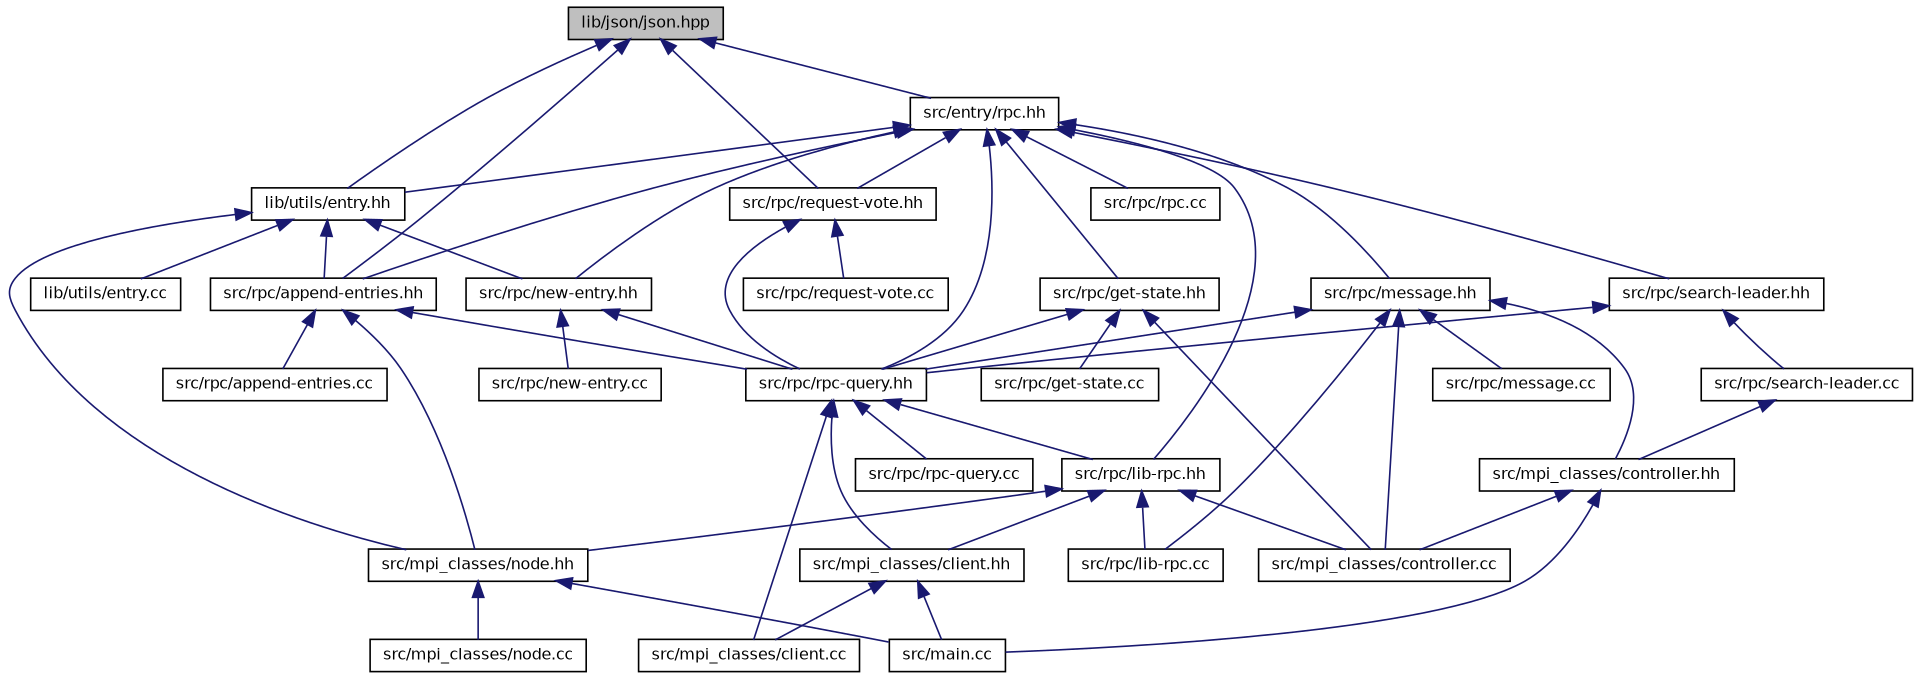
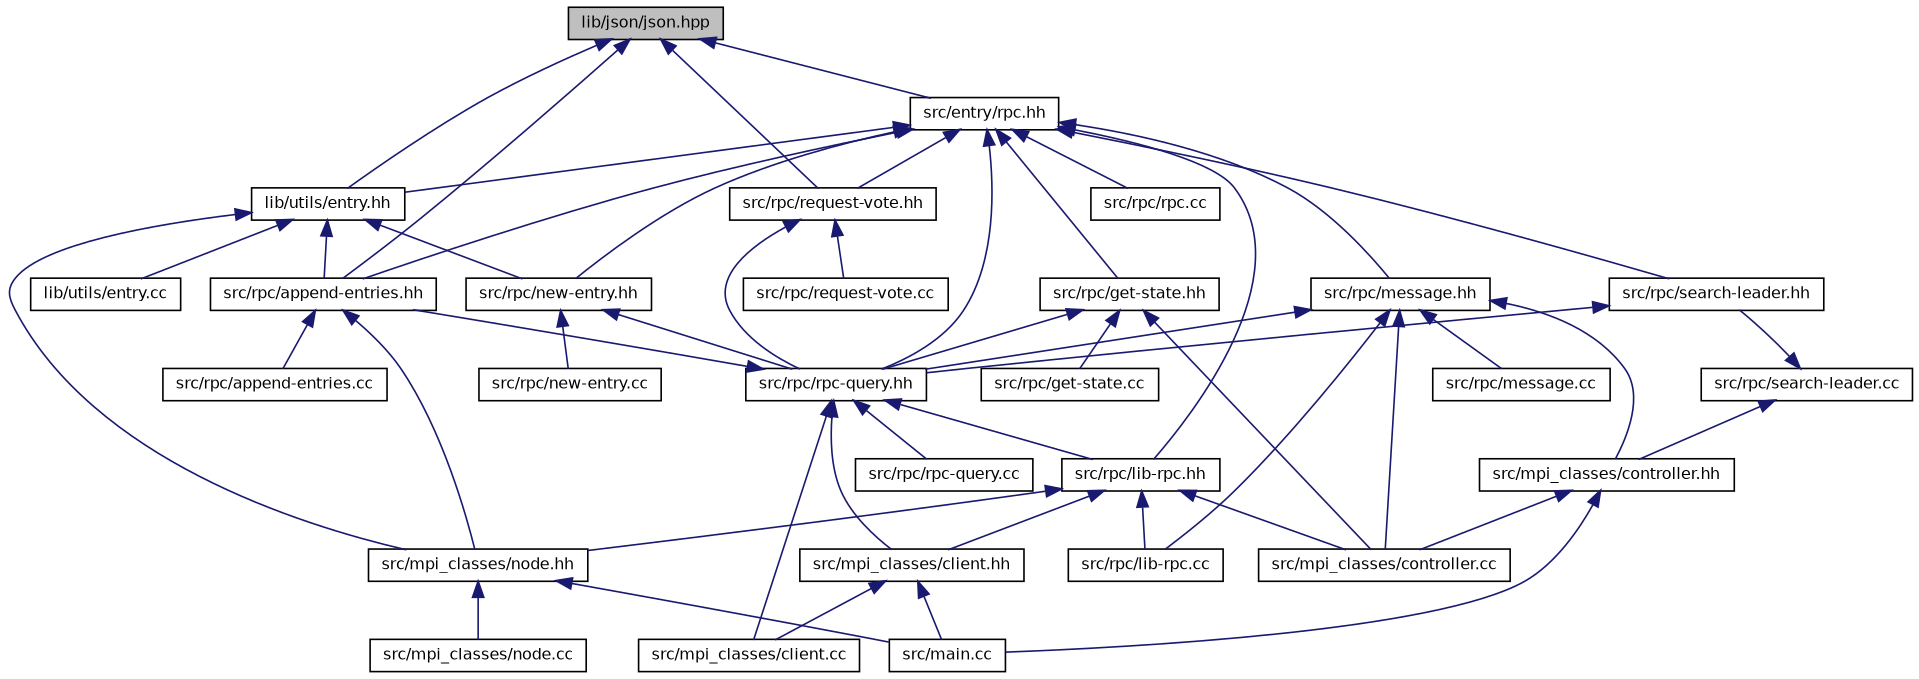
edge "src/rpc/rpc-query.hh" -> "src/rpc/append-entries.hh": reversed
edge "src/rpc/search-leader.cc" -> "src/rpc/search-leader.hh": reversed
